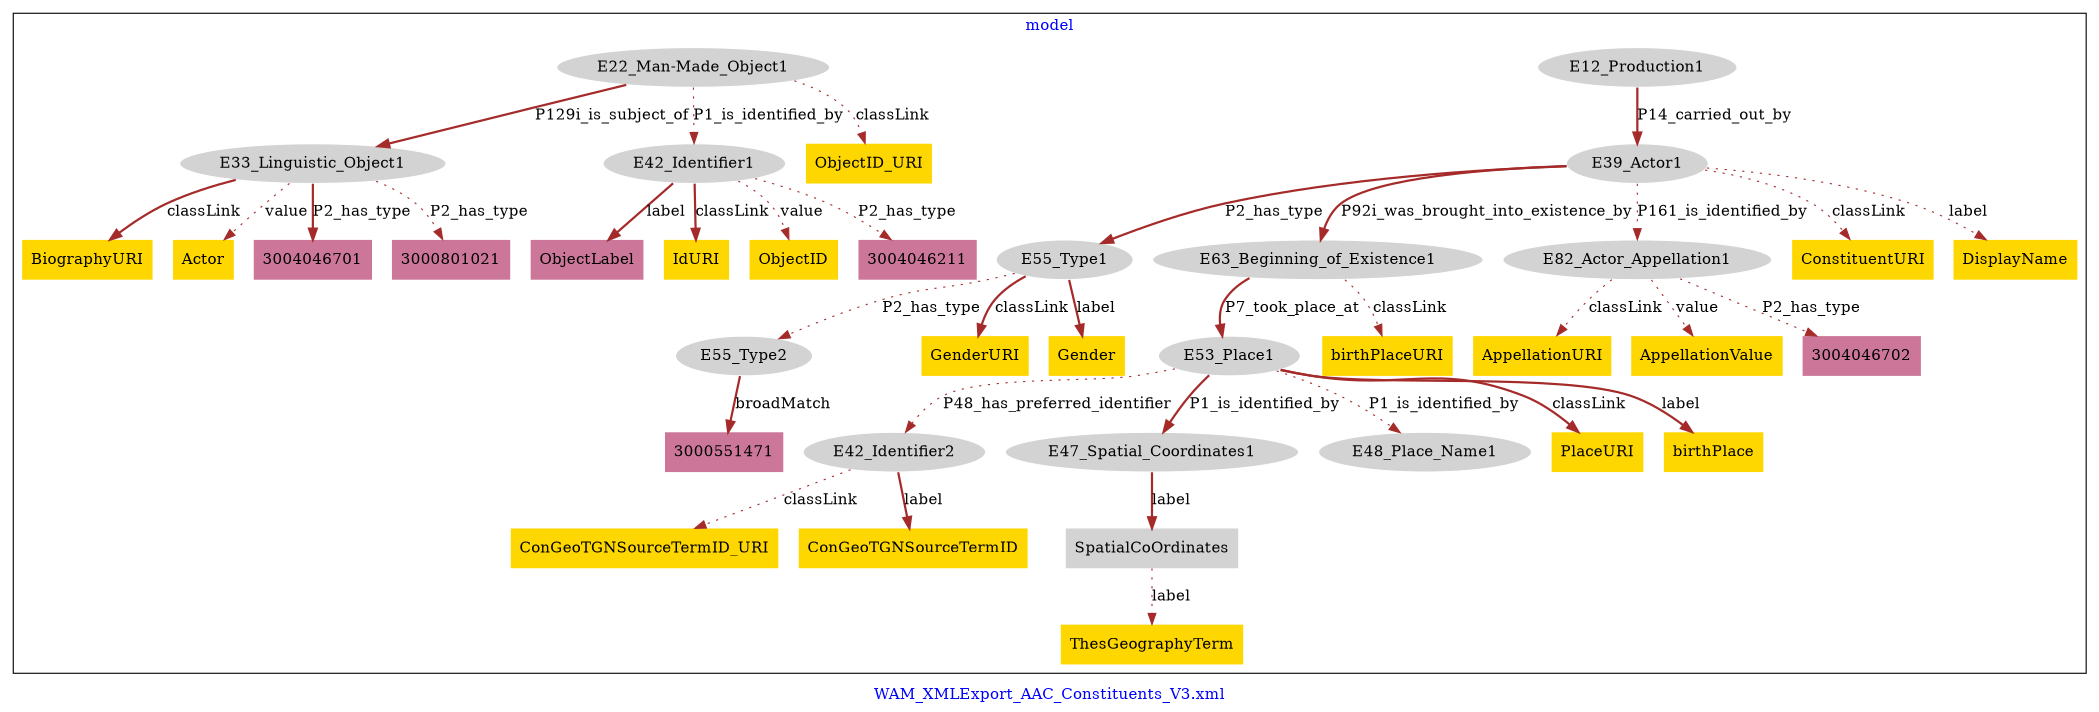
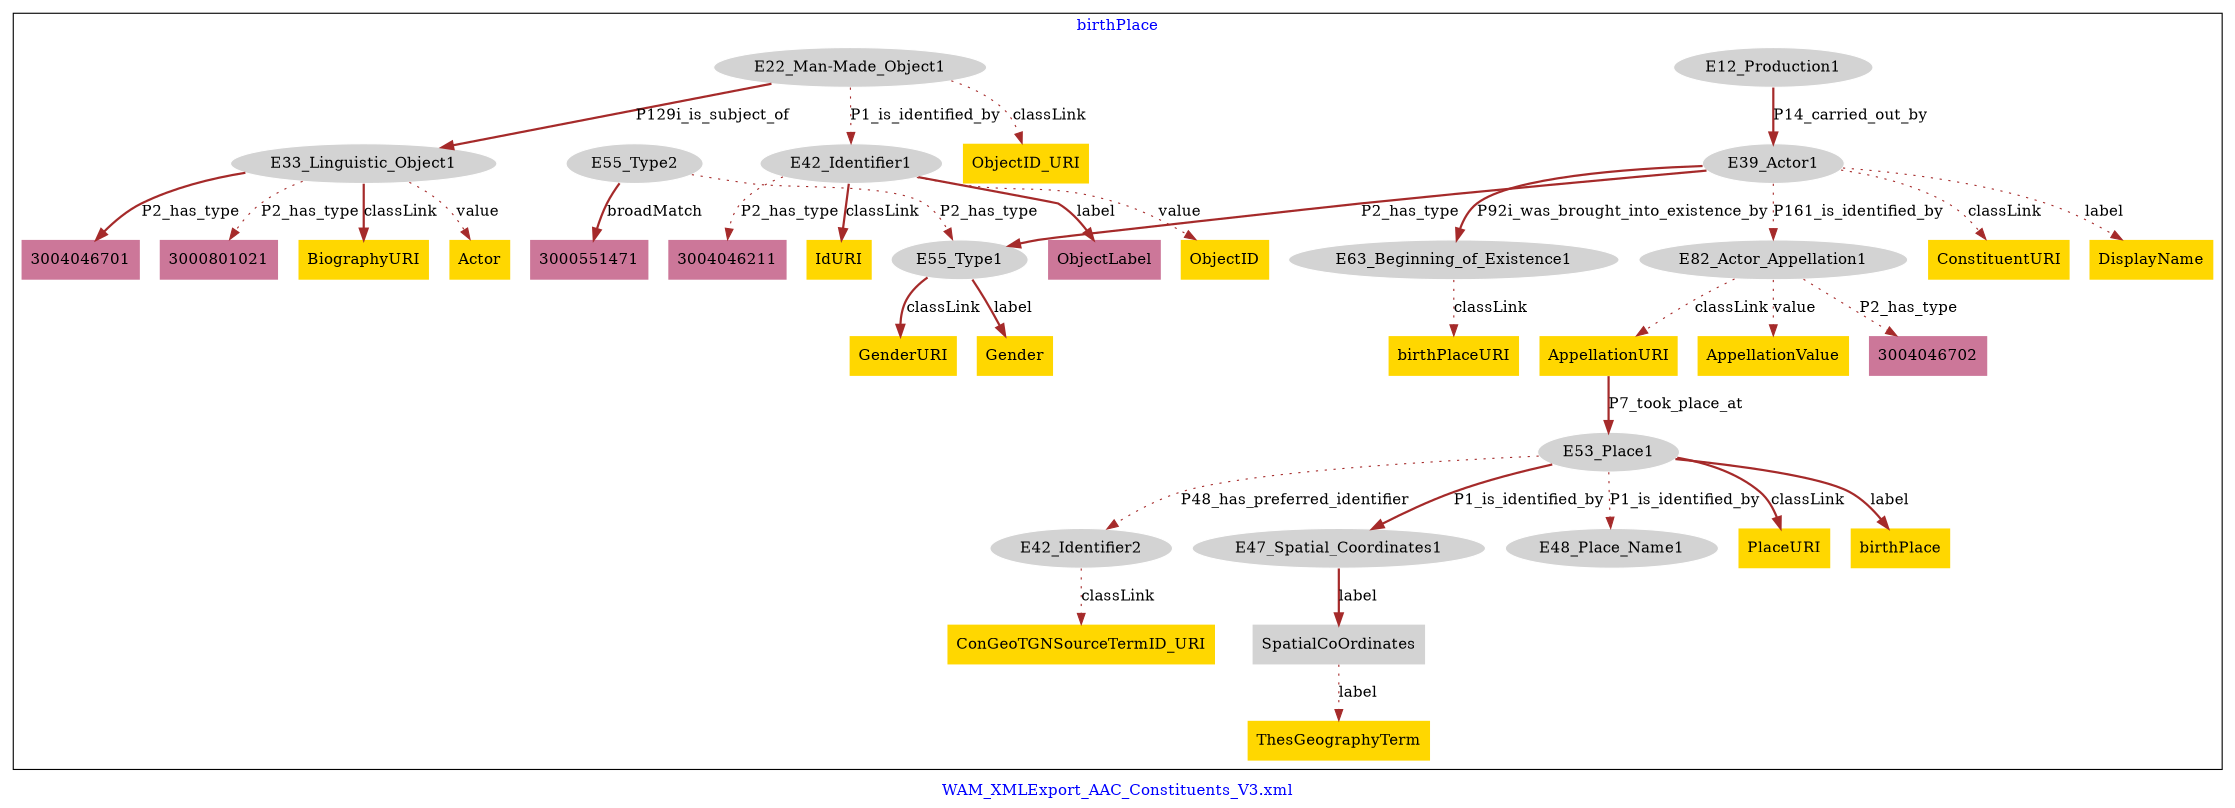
cluster "model": label "model" -> "birthPlace"
edge "E55_Type1" -> "E55_Type2": reversed
edge "E63_Beginning_of_Existence1" -> "E53_Place1": now "AppellationURI" -> "E53_Place1"
node "ConGeoTGNSourceTermID": removed
